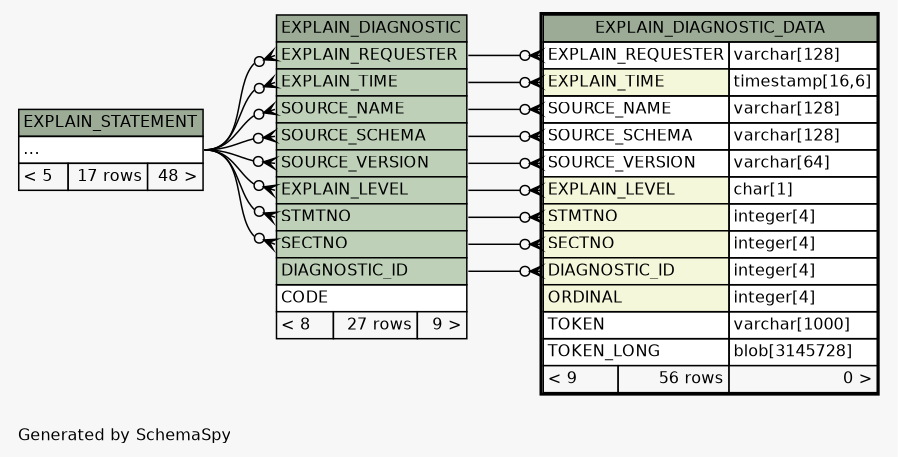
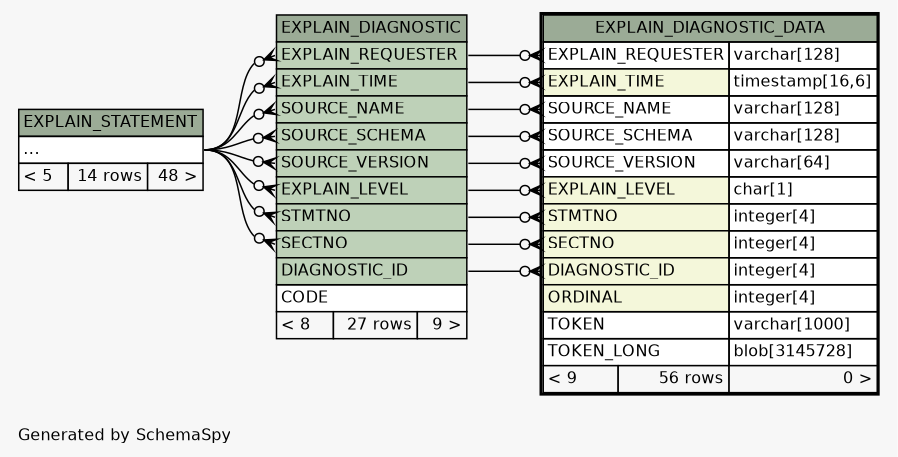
node "EXPLAIN_STATEMENT": text "17 rows" -> "14 rows"
